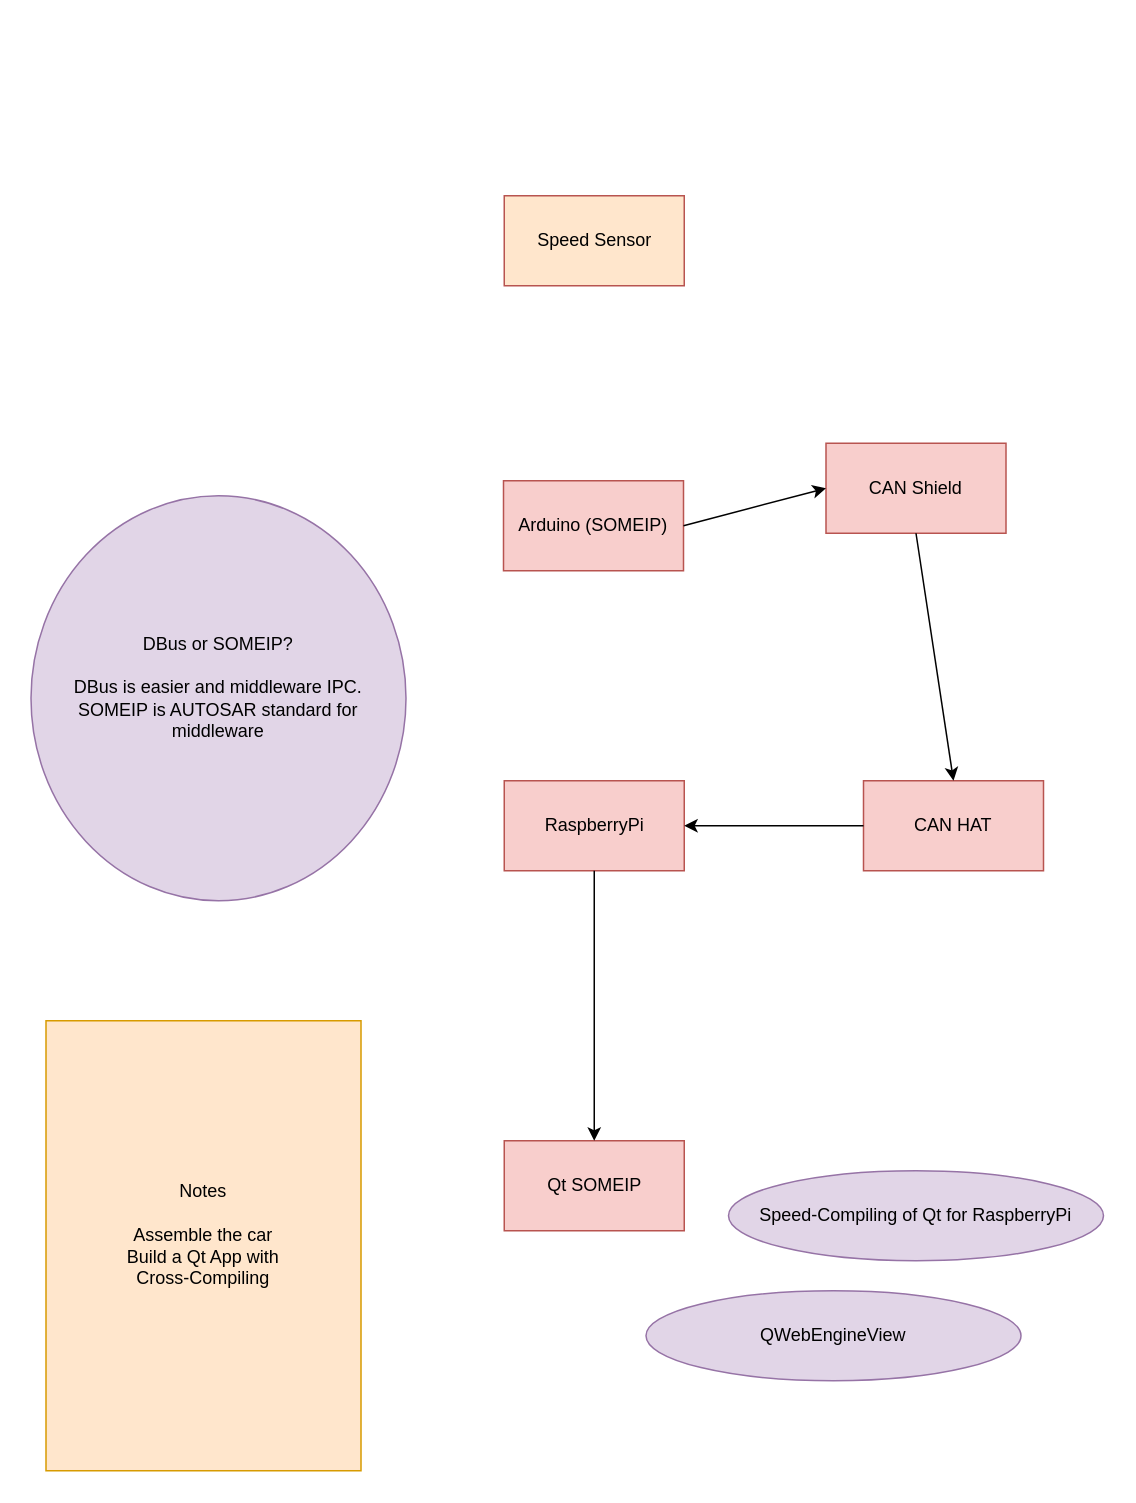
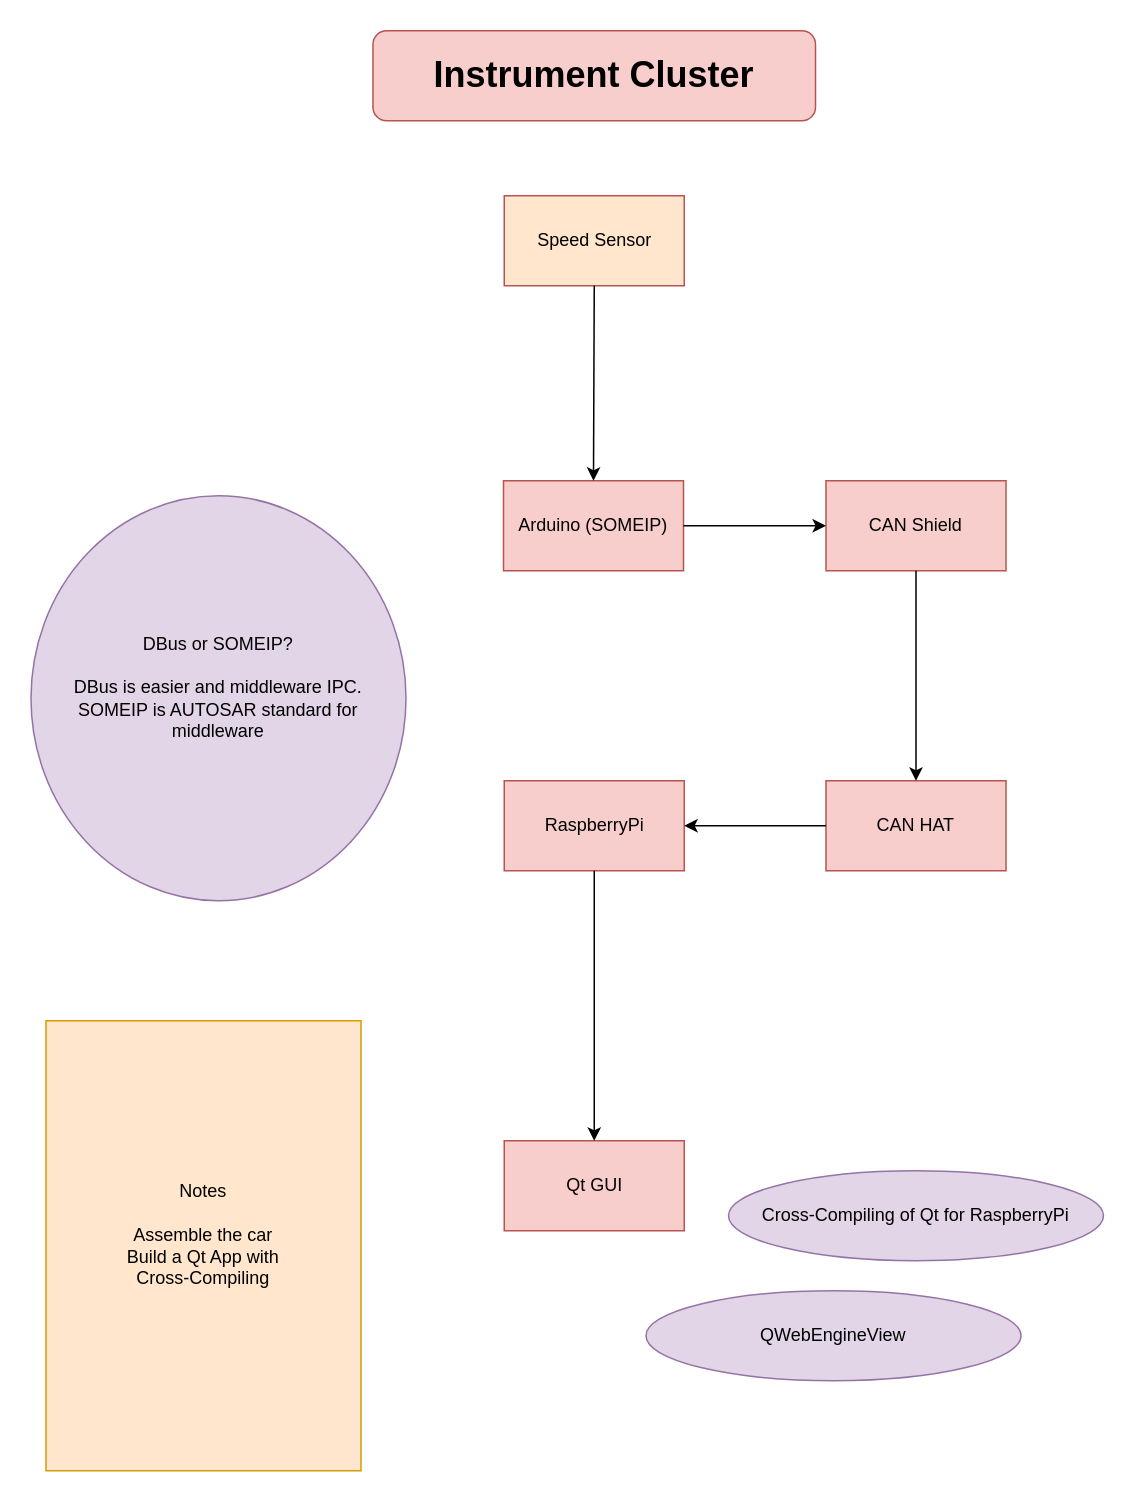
node "Instrument Cluster": added
edge "Speed Sensor" -> "Arduino (SOMEIP)": added
node "CAN Shield": moved (916, 488) -> (916, 526)
node "CAN HAT": moved (953, 826) -> (916, 826)
node "Qt SOMEIP": label "Qt SOMEIP" -> "Qt GUI"
node "Speed-Compiling of Qt for RaspberryPi": label "Speed-Compiling of Qt for RaspberryPi" -> "Cross-Compiling of Qt for RaspberryPi"
